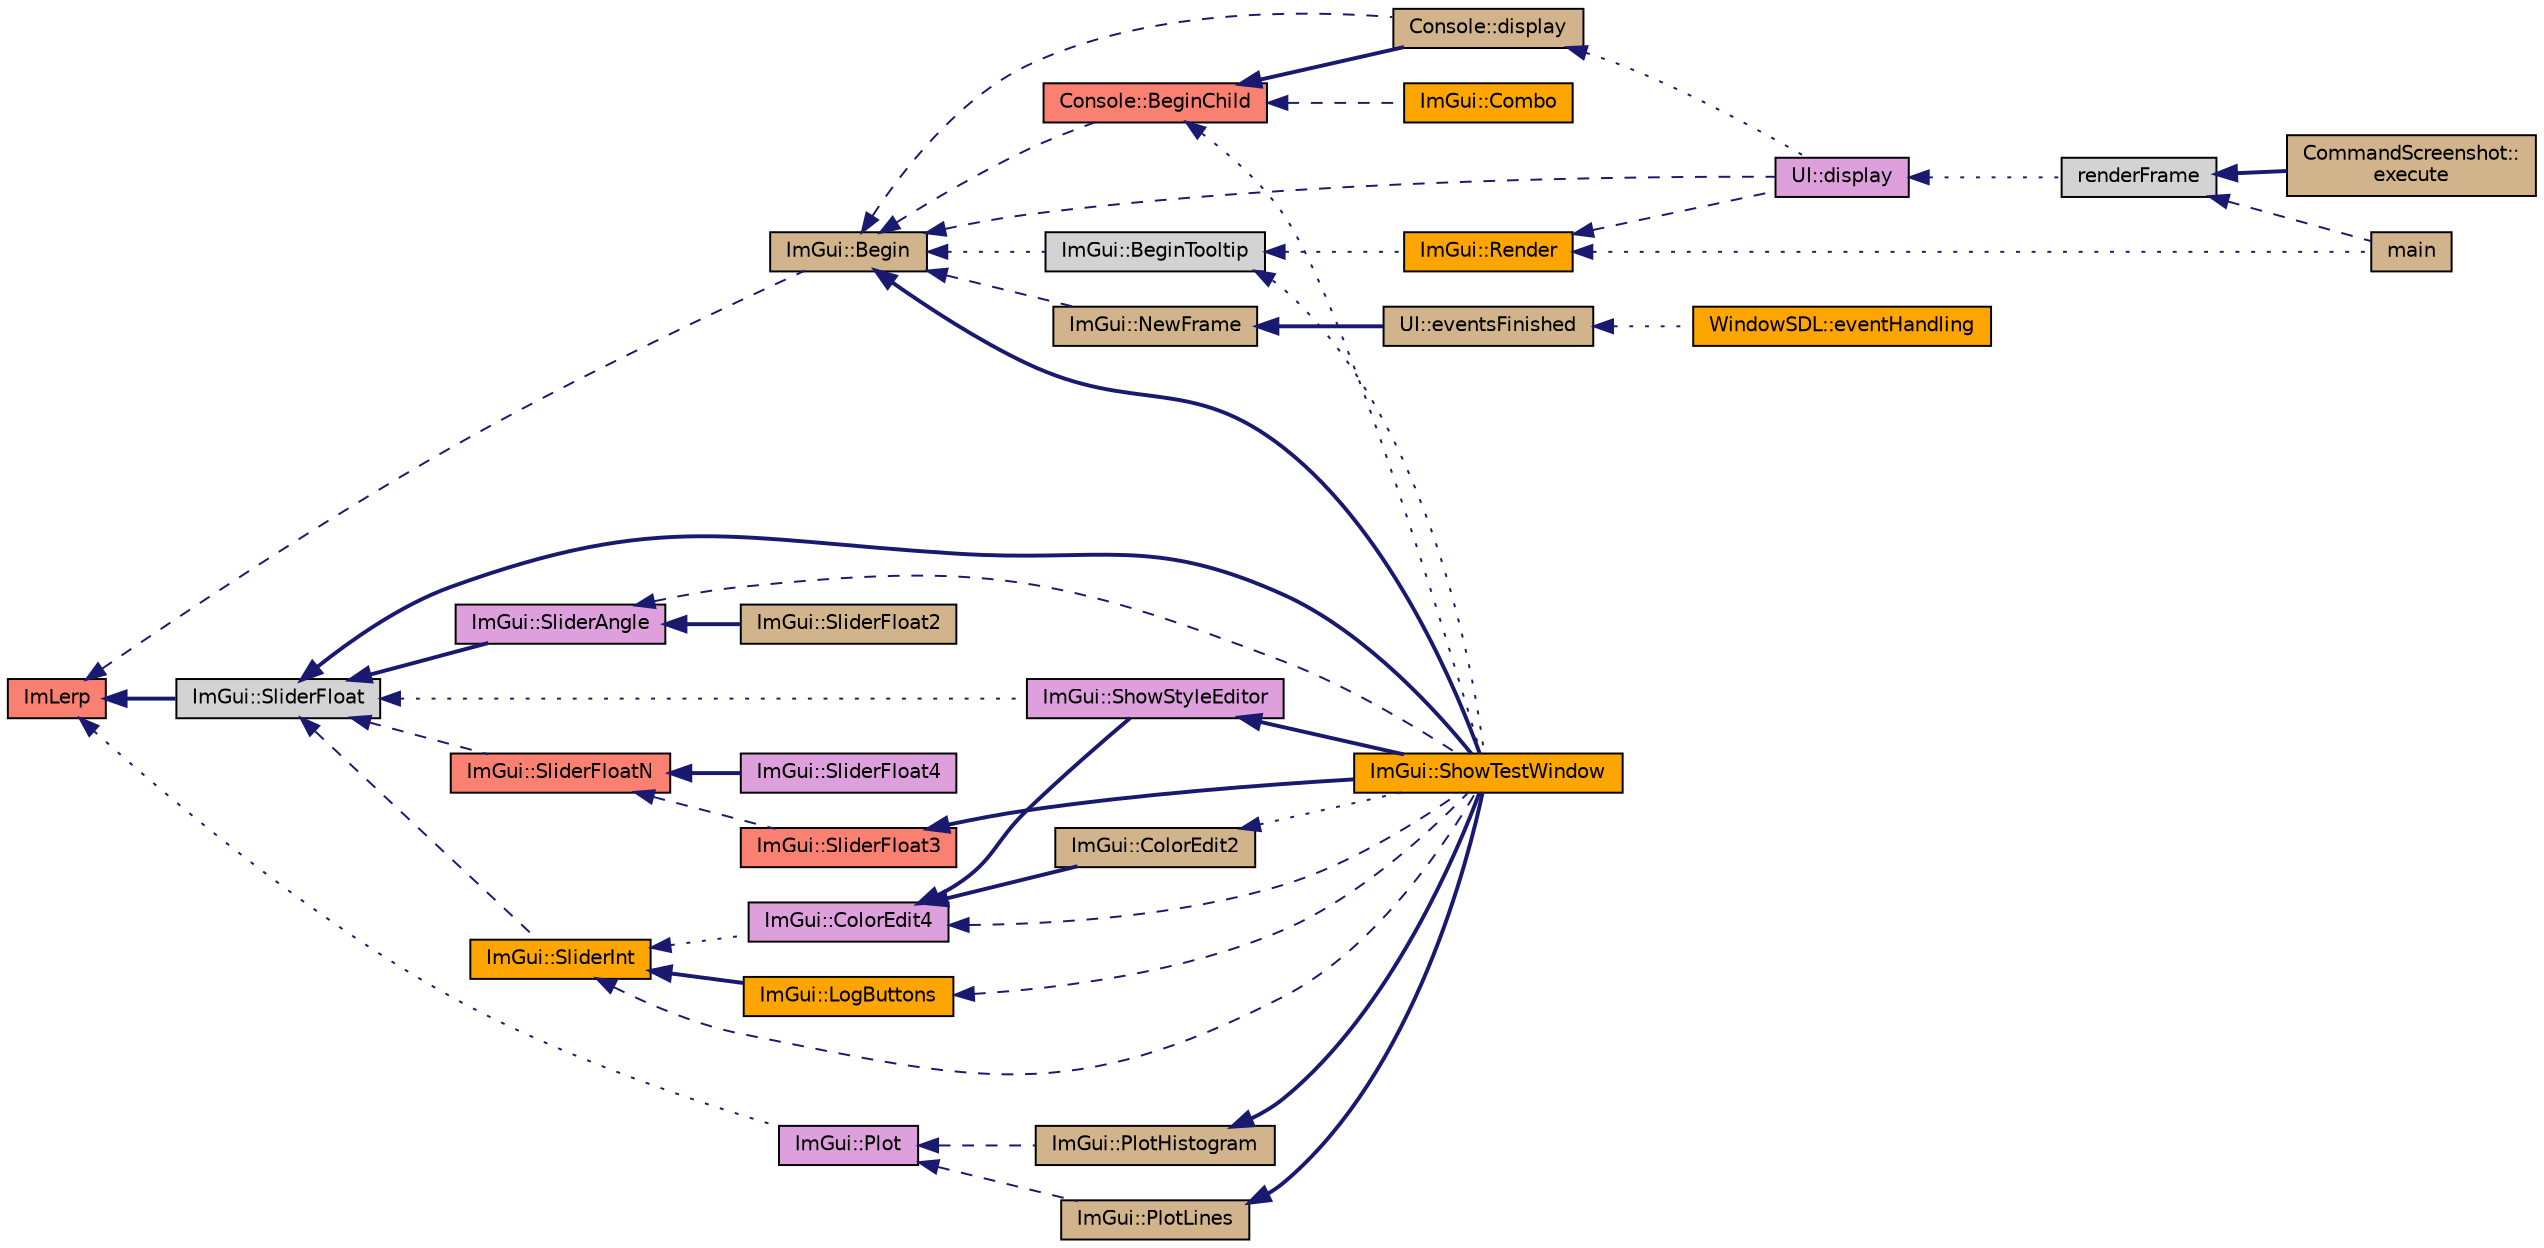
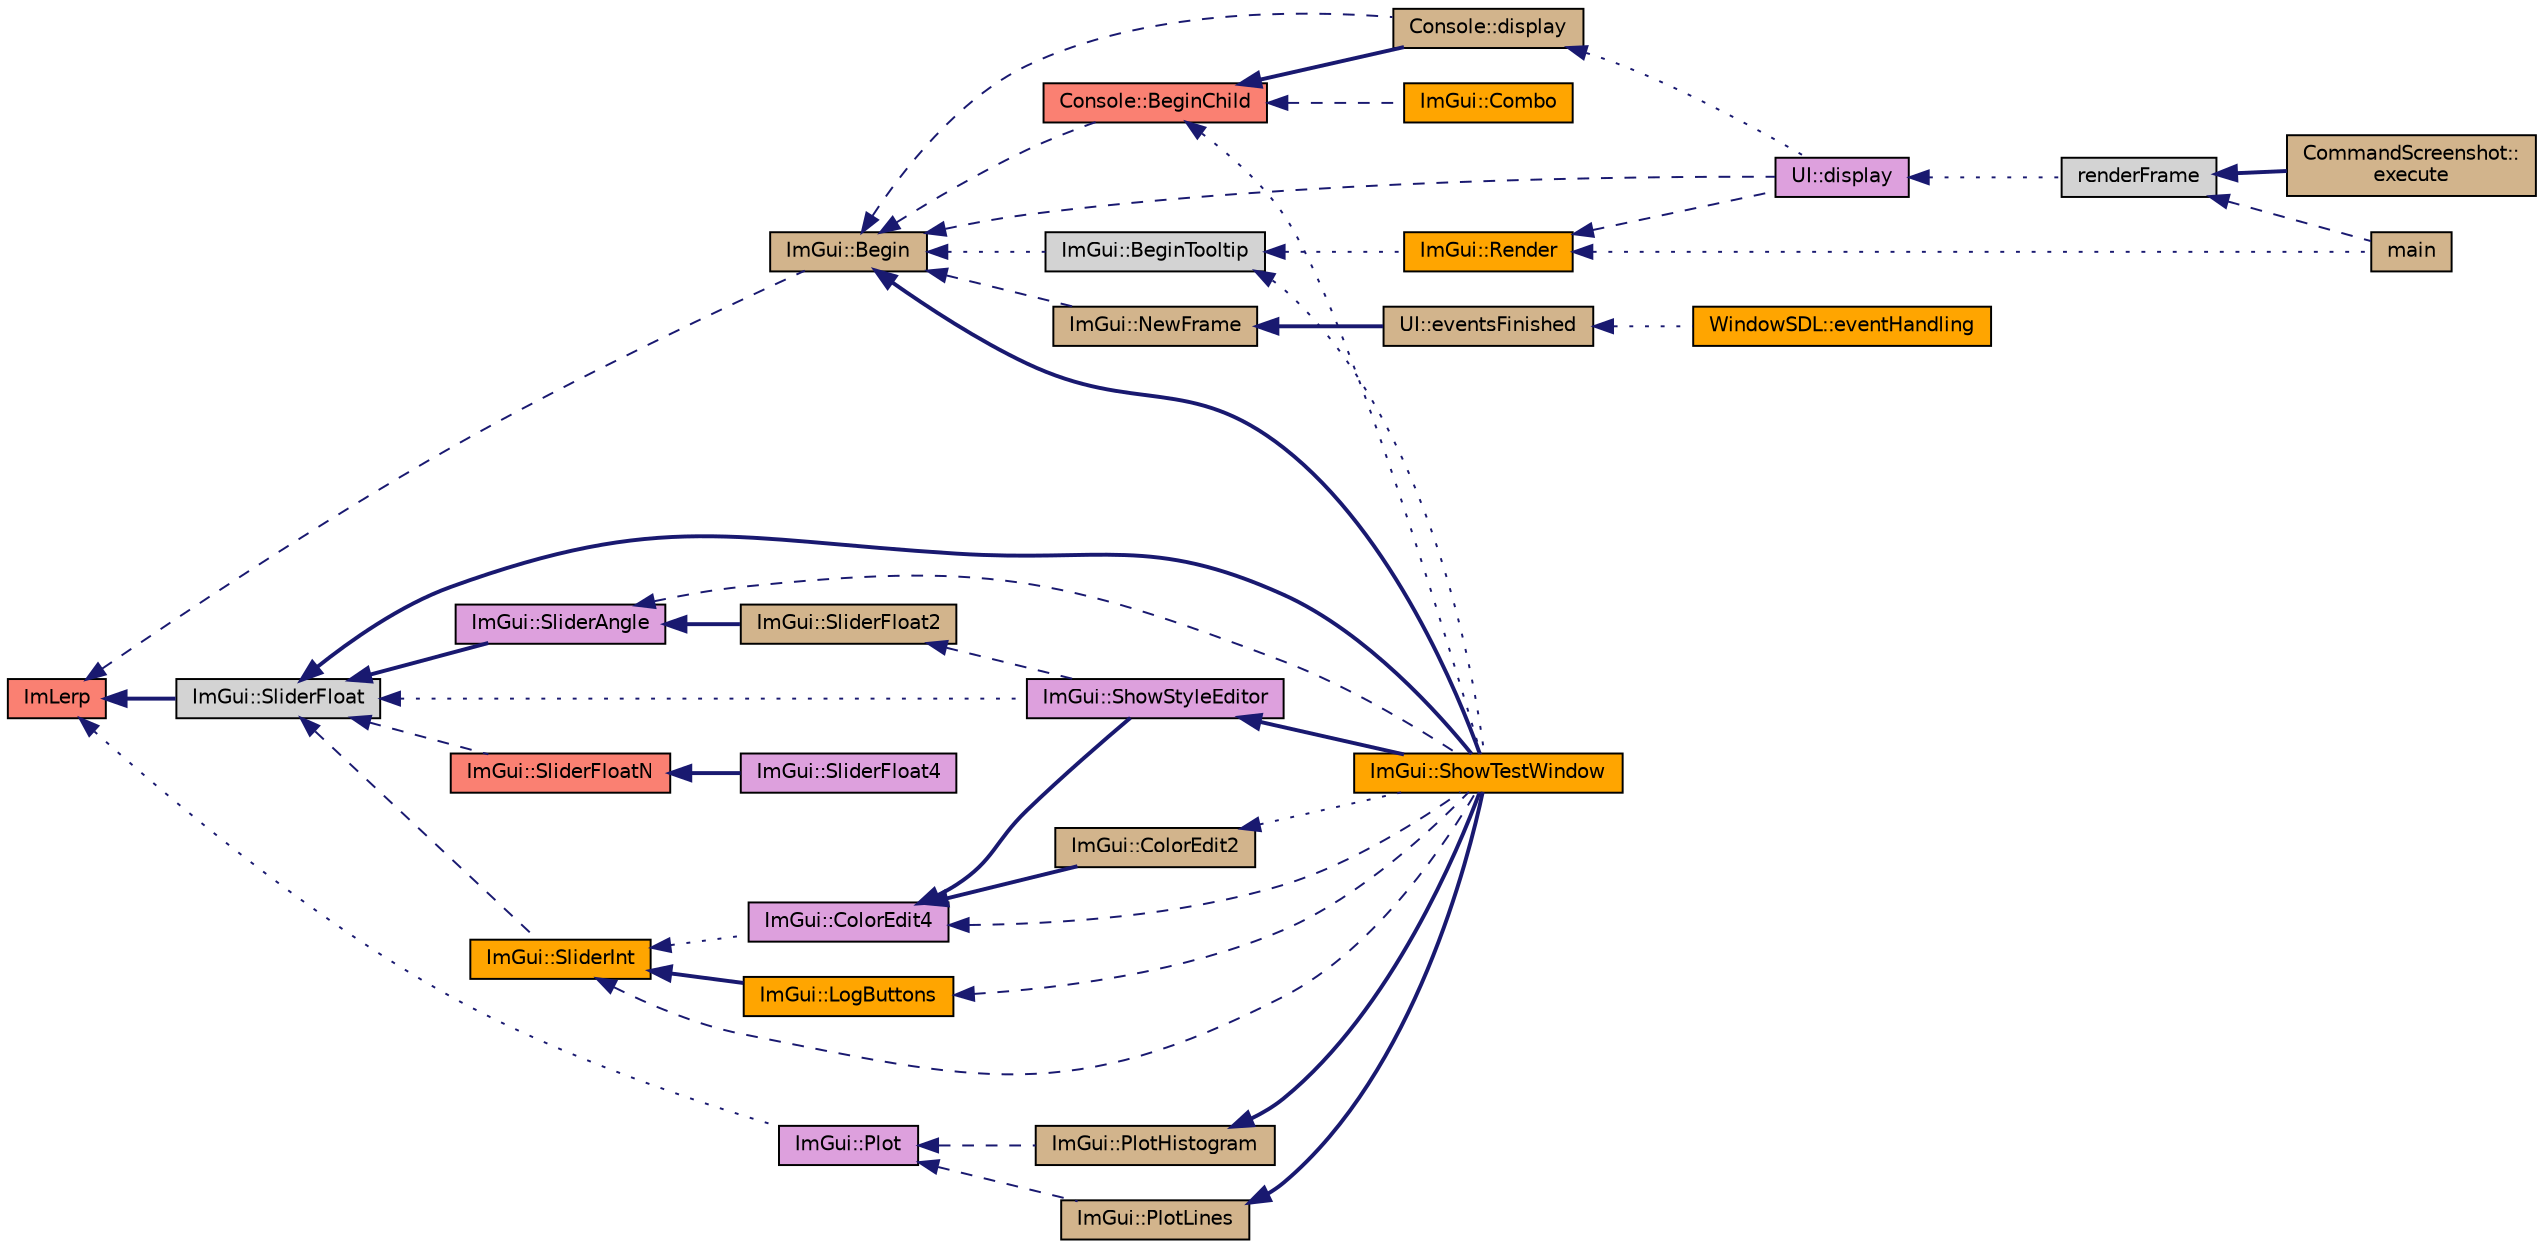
edge "ImGui::ShowStyleEditor" -> "ImGui::SliderFloat2": added
node "ImGui::SliderFloat3": removed
